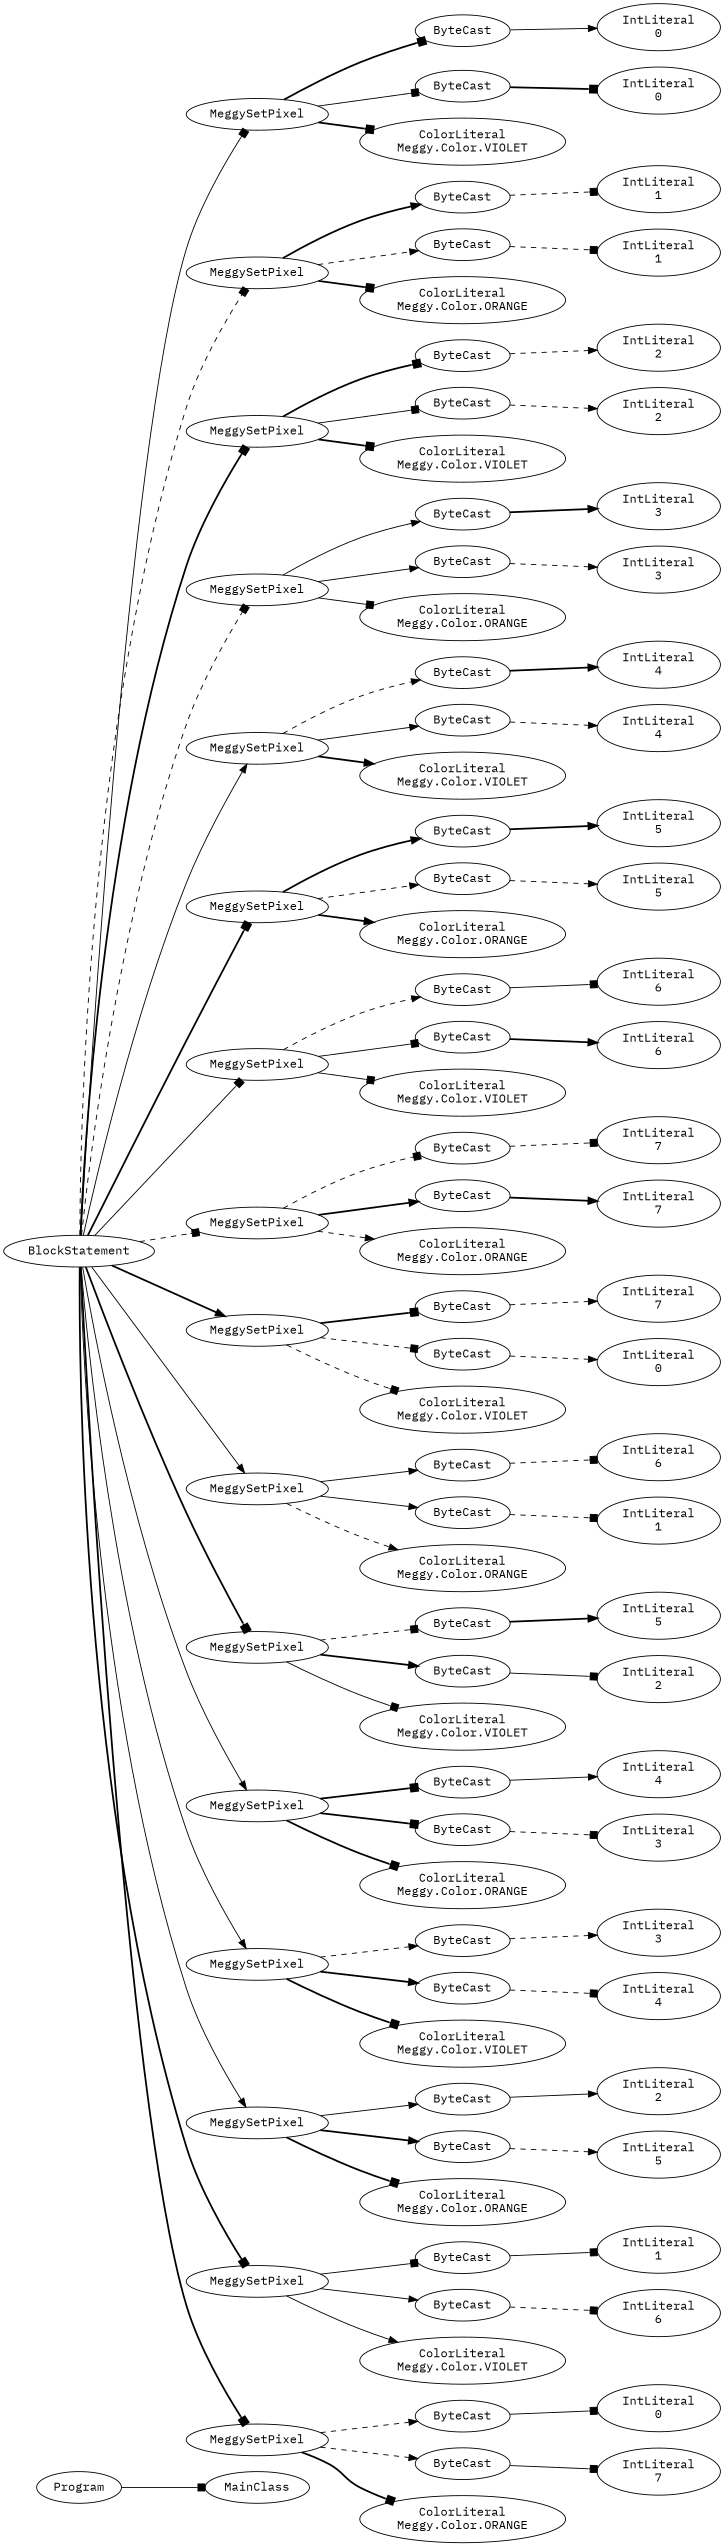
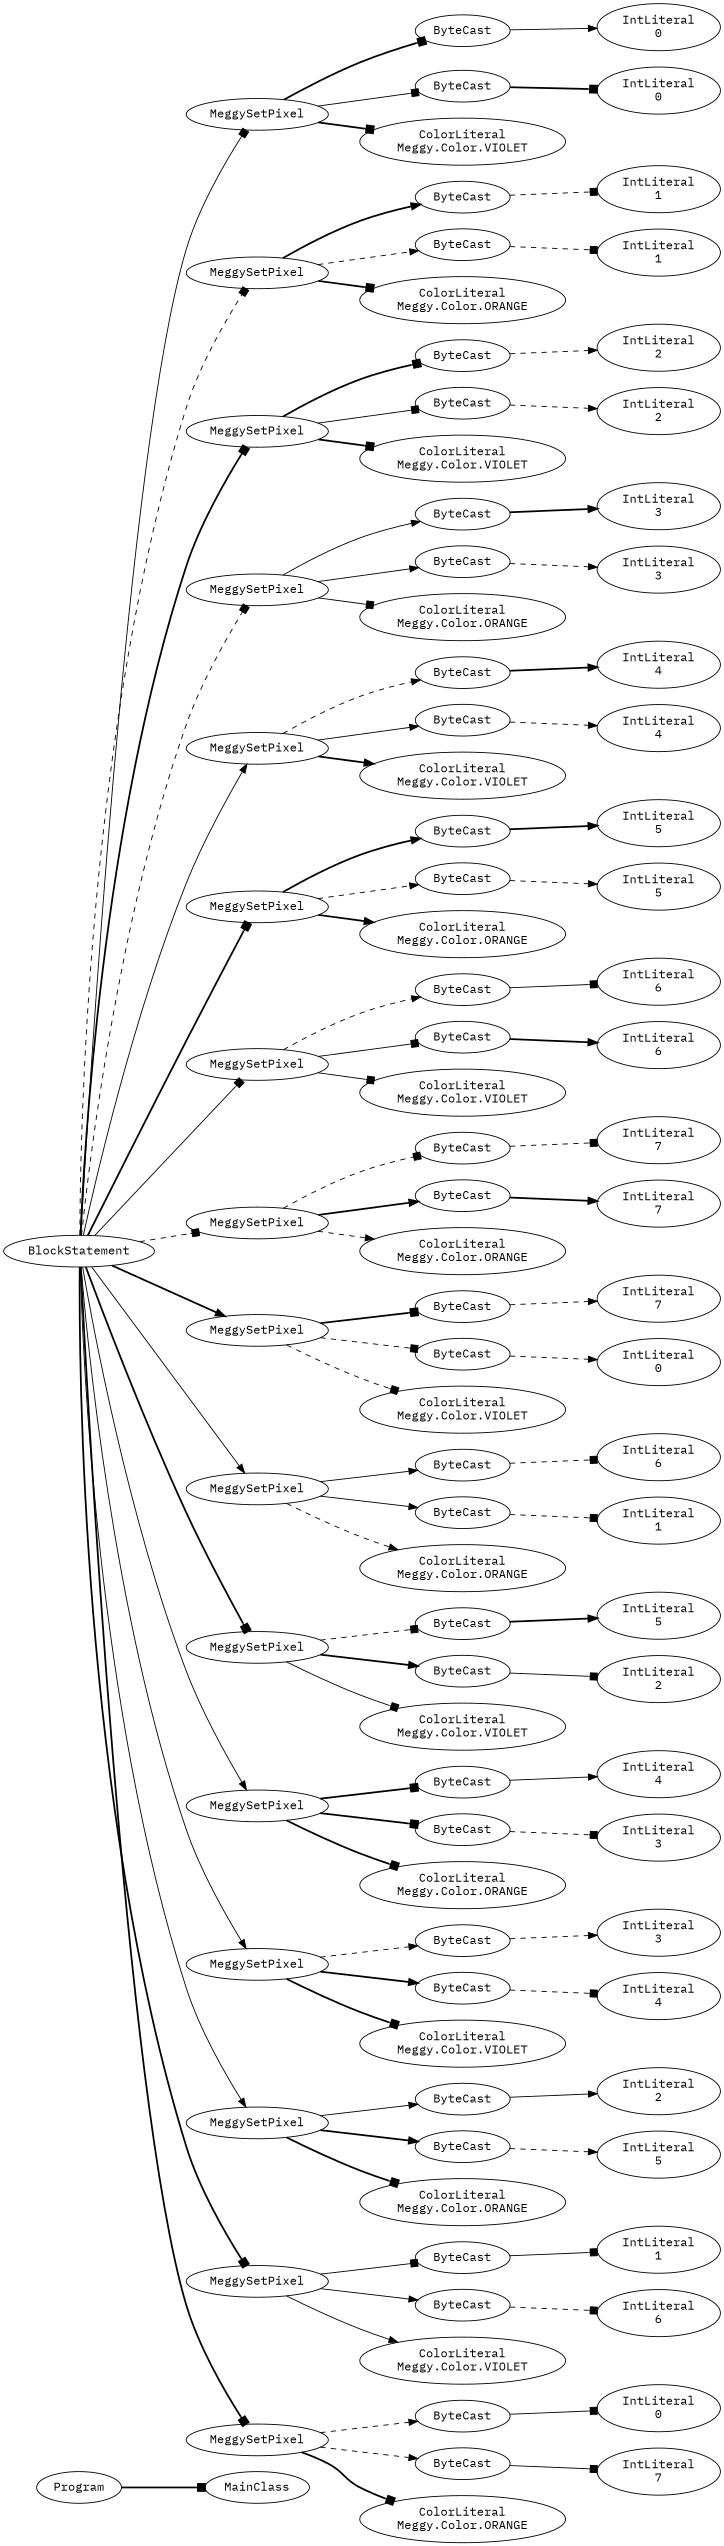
edge "Program" -> "MainClass": style solid -> bold
